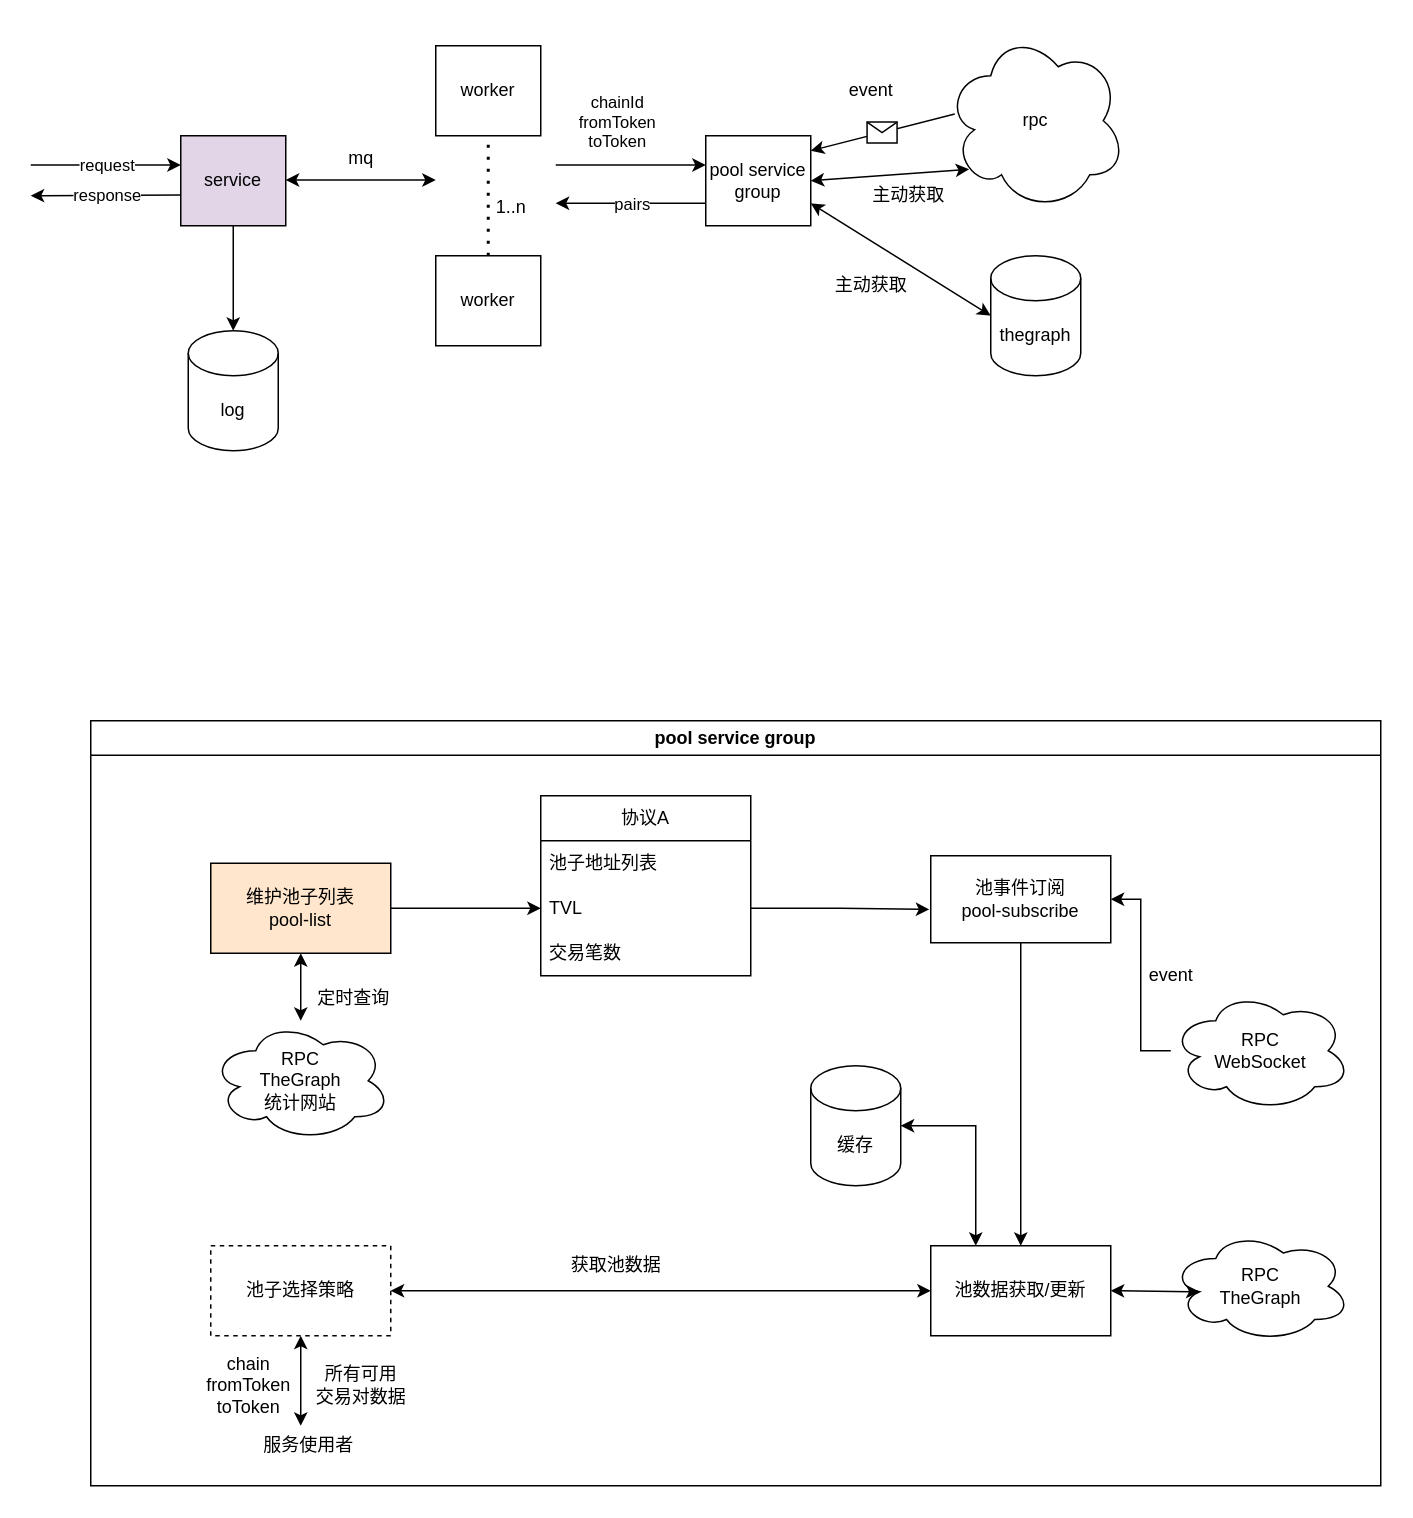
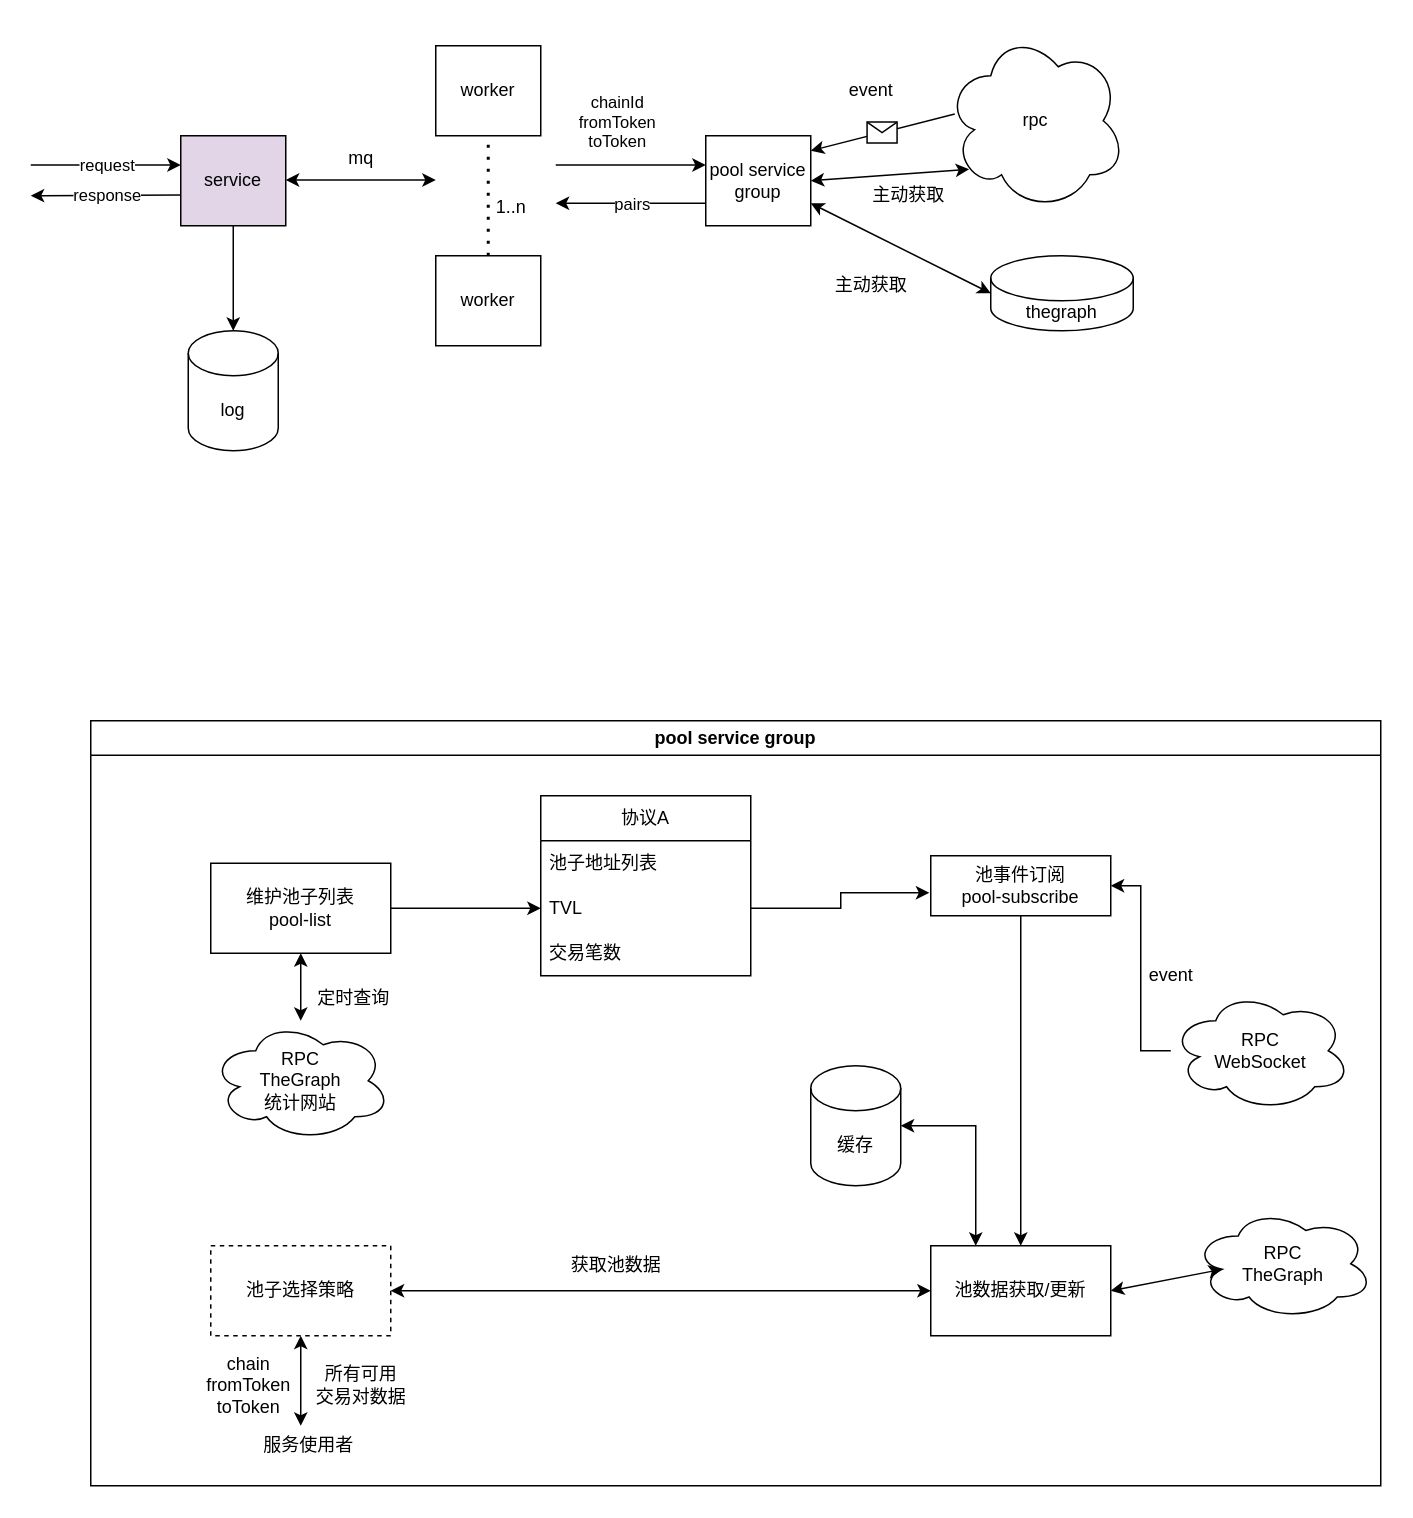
node "thegraph": size 90x120 -> 143x75
node "池事件订阅 pool-subscribe": size 180x87 -> 180x60
node "维护池子列表 pool-list": fillcolor #ffe6cc -> #ffffff
node "RPC TheGraph": moved (1261, 1286) -> (1283, 1264)
